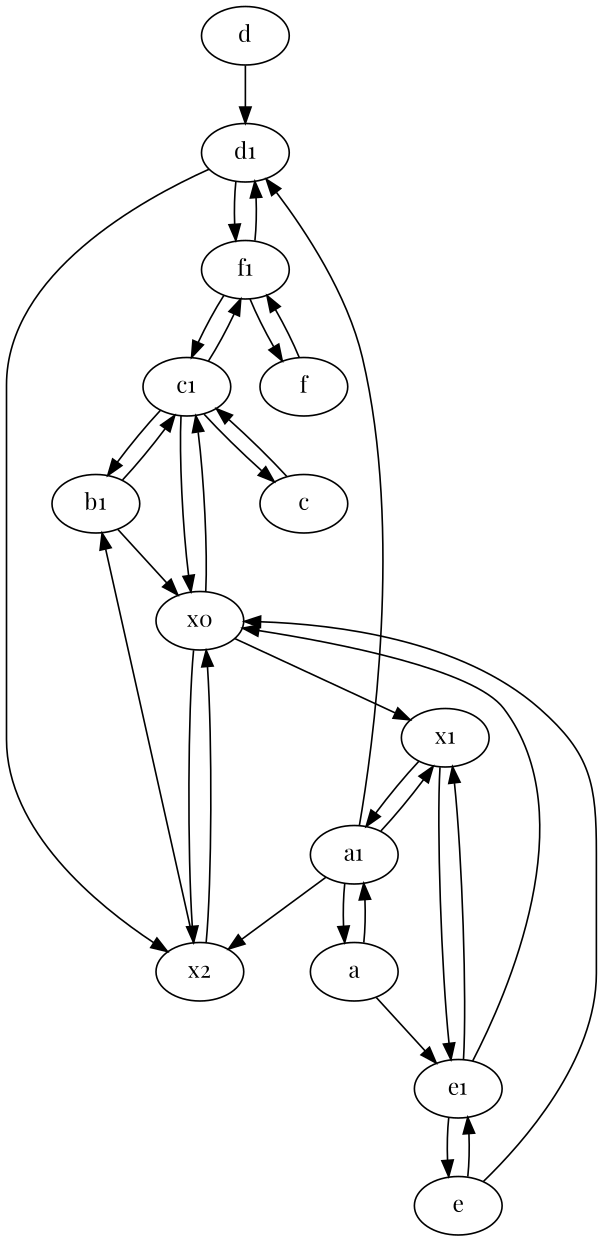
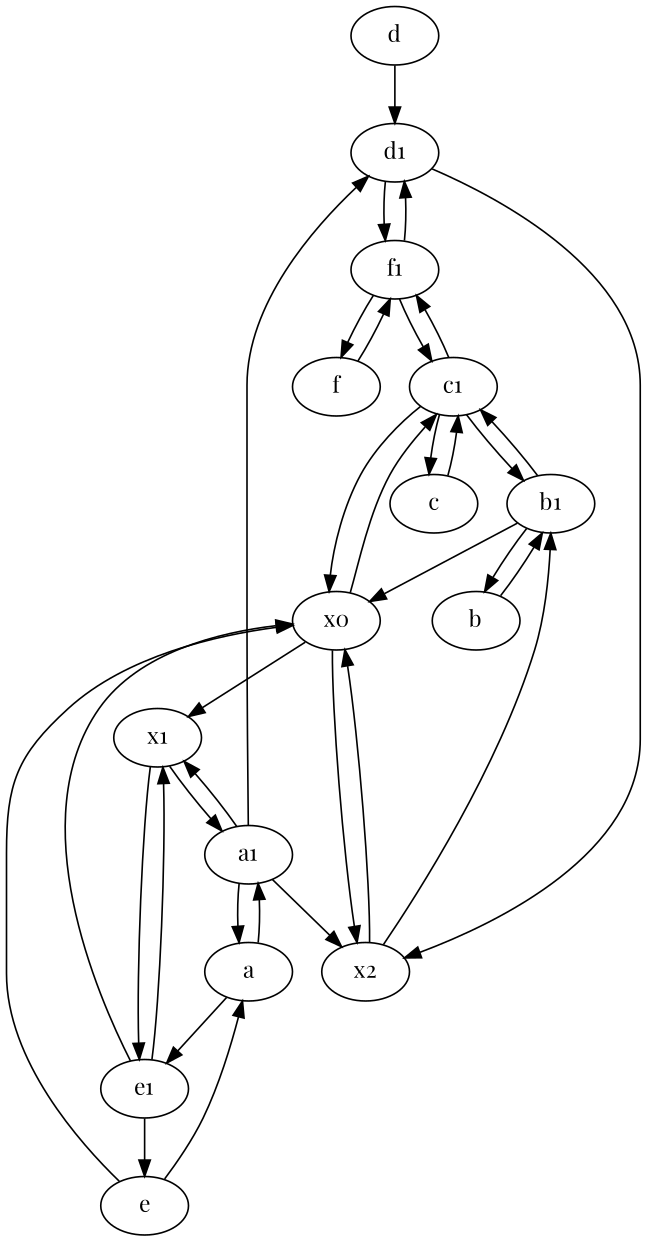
node "b": added
edge "e" -> "e1": now "e" -> "a"
